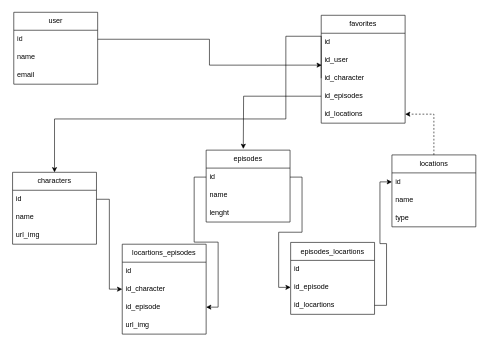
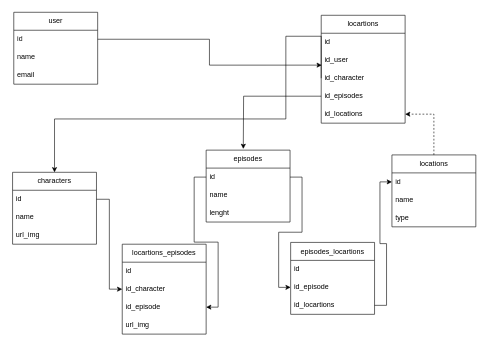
node "favorites": label "favorites" -> "locartions"
